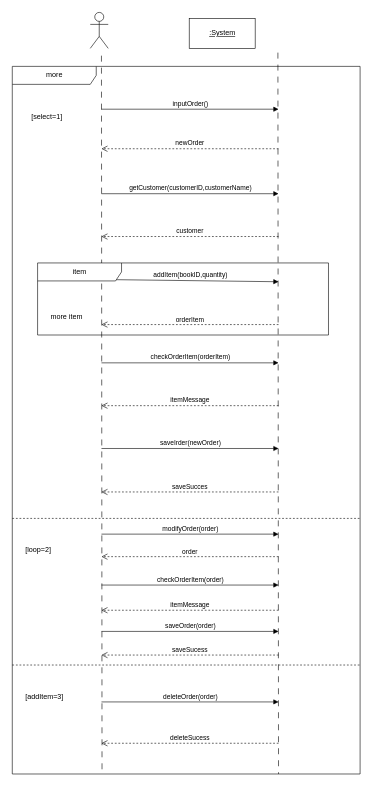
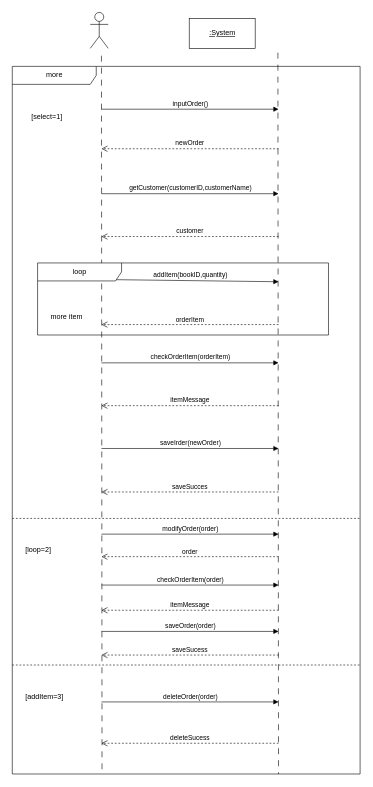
node "item": label "item" -> "loop"
